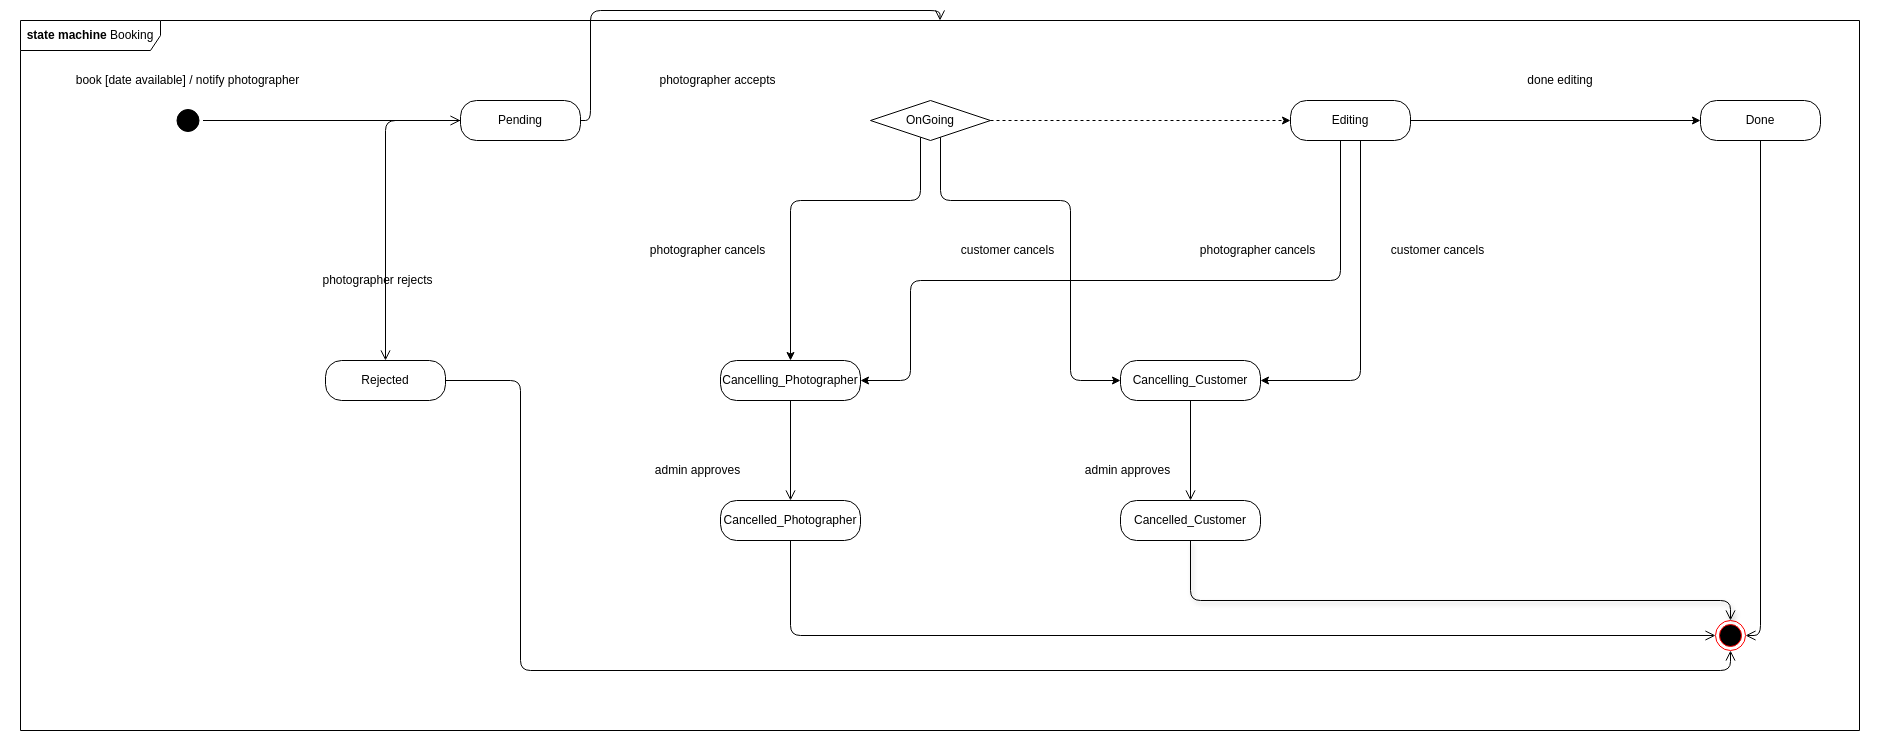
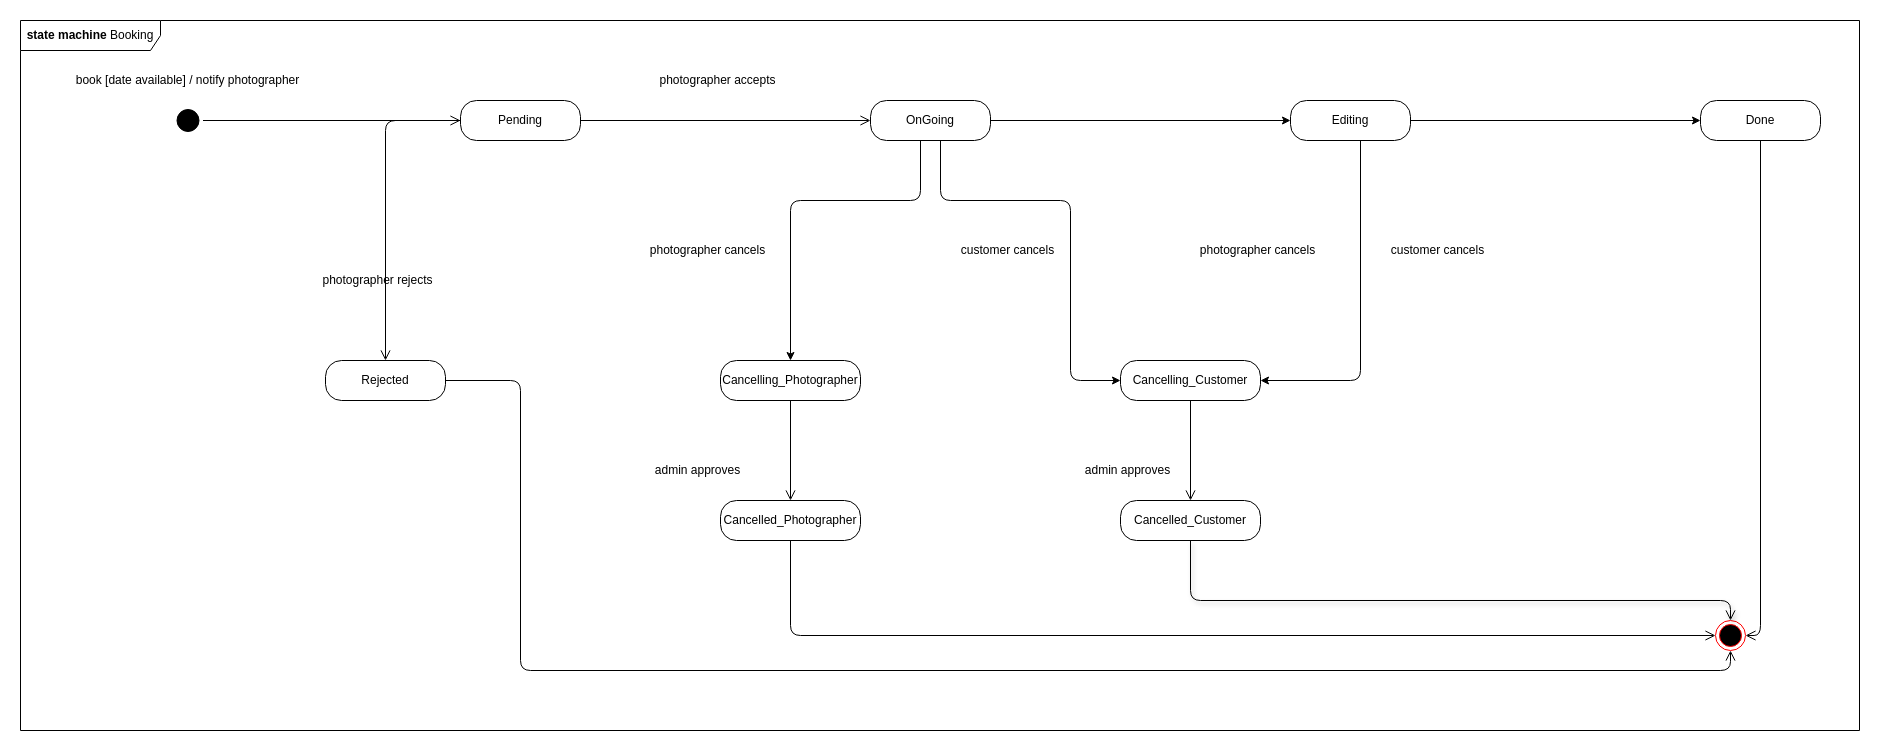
edge "Pending" -> "state machine Booking": now "Pending" -> "OnGoing"
node "done editing": removed
node "OnGoing": shape diamond -> rounded rectangle
edge "OnGoing" -> "Editing": style dashed -> solid
edge "Editing" -> "Cancelling_Photographer": removed
